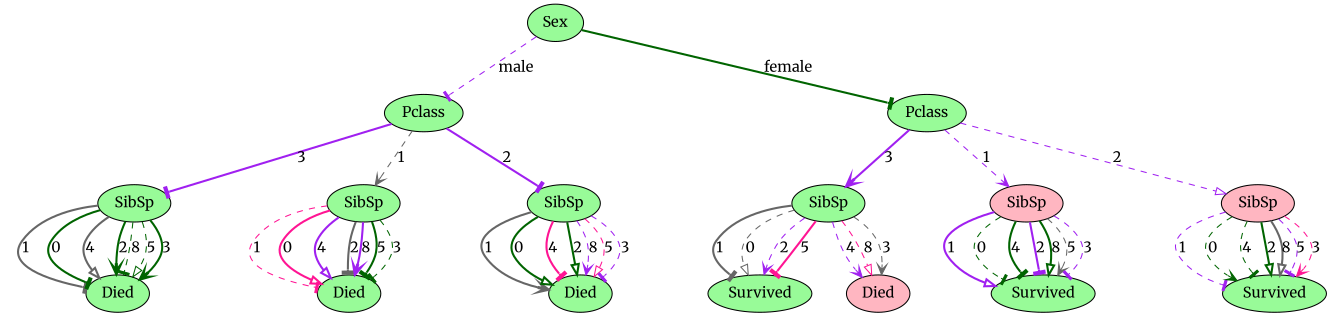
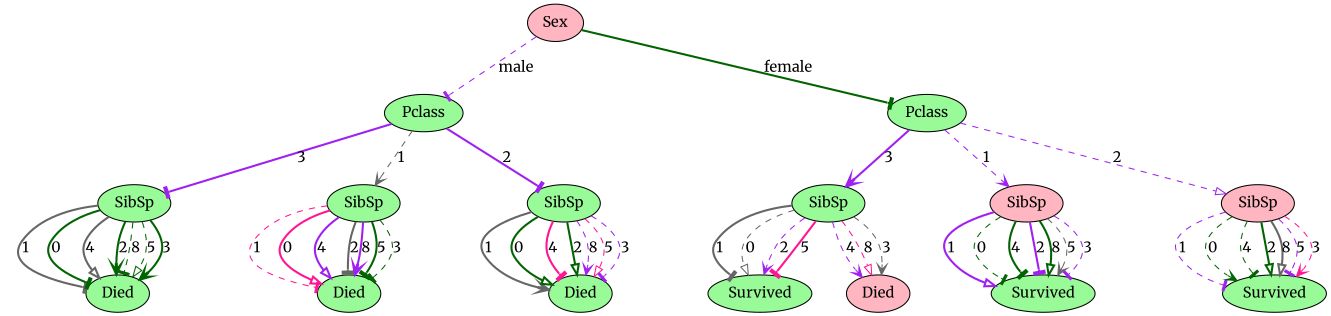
node "Sex": fillcolor palegreen -> lightpink
